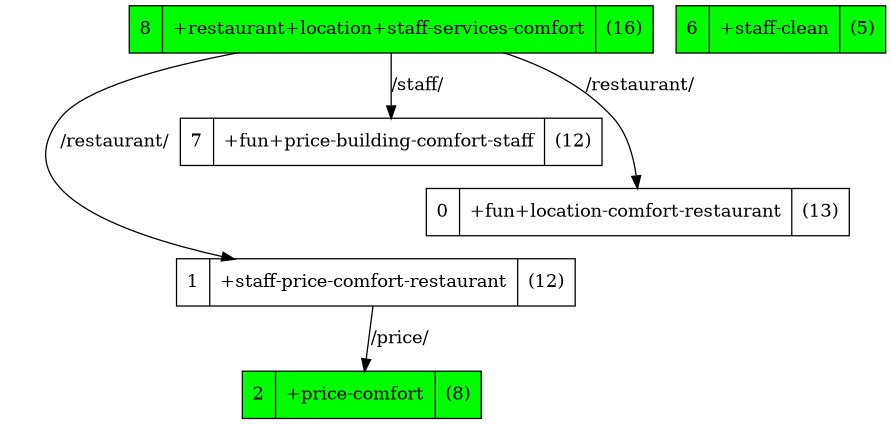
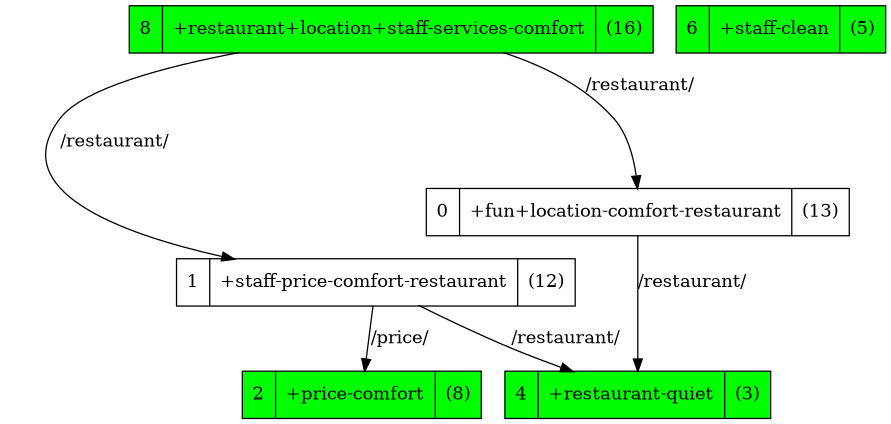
node "7": removed
node "4": added
